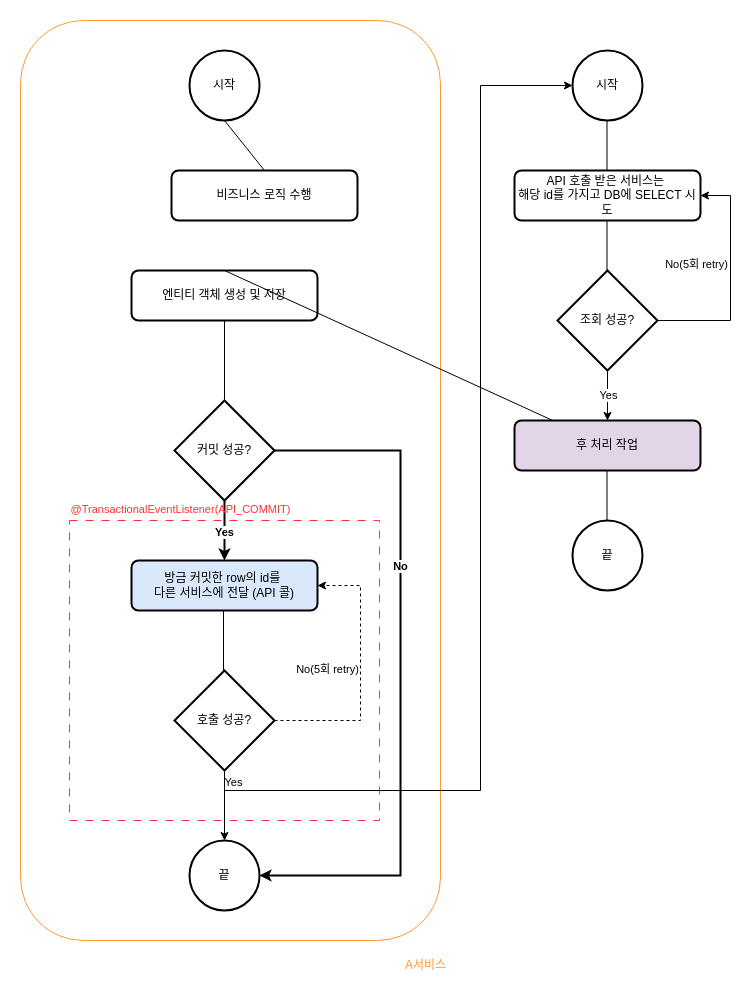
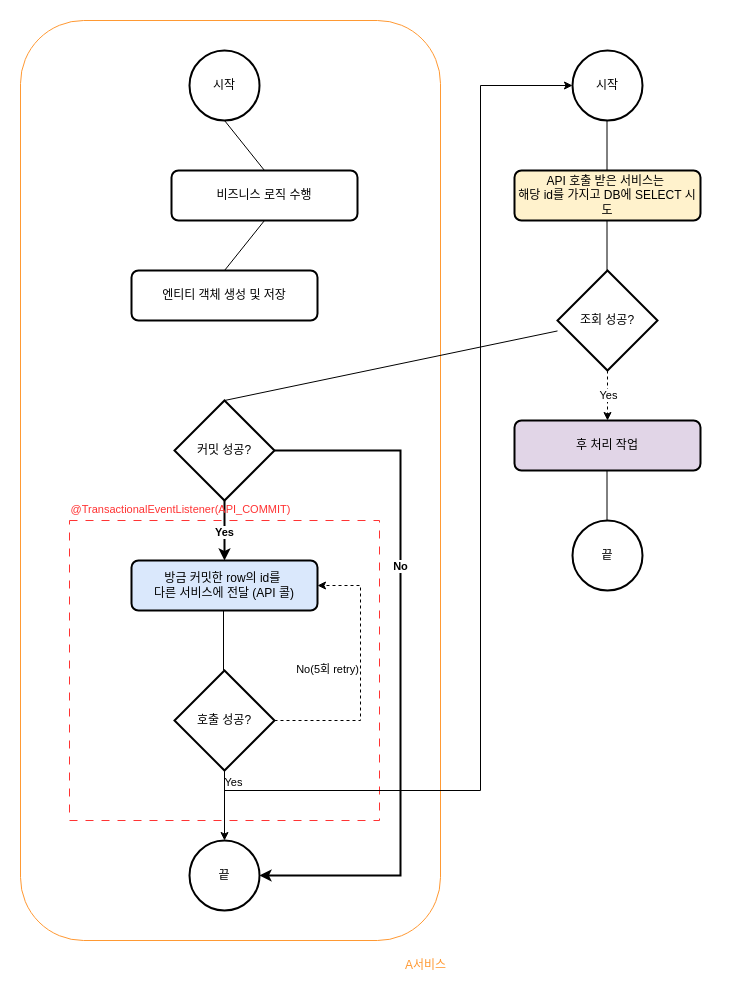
node "API 호출 받은 서비스는 해당 id를 가지고 DB에 SELECT 시도": fillcolor #ffffff -> #fff2cc
edge "조회 성공?" -> "API 호출 받은 서비스는 해당 id를 가지고 DB에 SELECT 시도": removed, label "No(5회 retry)"
edge "엔티티 객체 생성 및 저장" -- "후 처리 작업": now "엔티티 객체 생성 및 저장" -- "비즈니스 로직 수행"
edge "엔티티 객체 생성 및 저장" -- "커밋 성공?": now "조회 성공?" -- "커밋 성공?"
edge "조회 성공?" -> "후 처리 작업": style solid -> dashed
